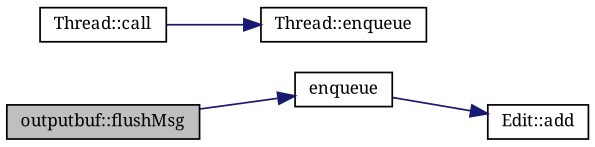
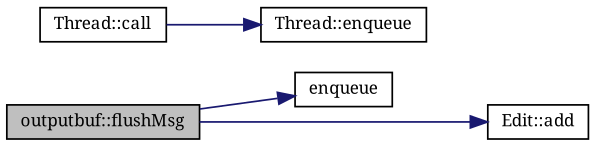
edge "enqueue" -> "Edit::add": now "outputbuf::flushMsg" -> "Edit::add"
